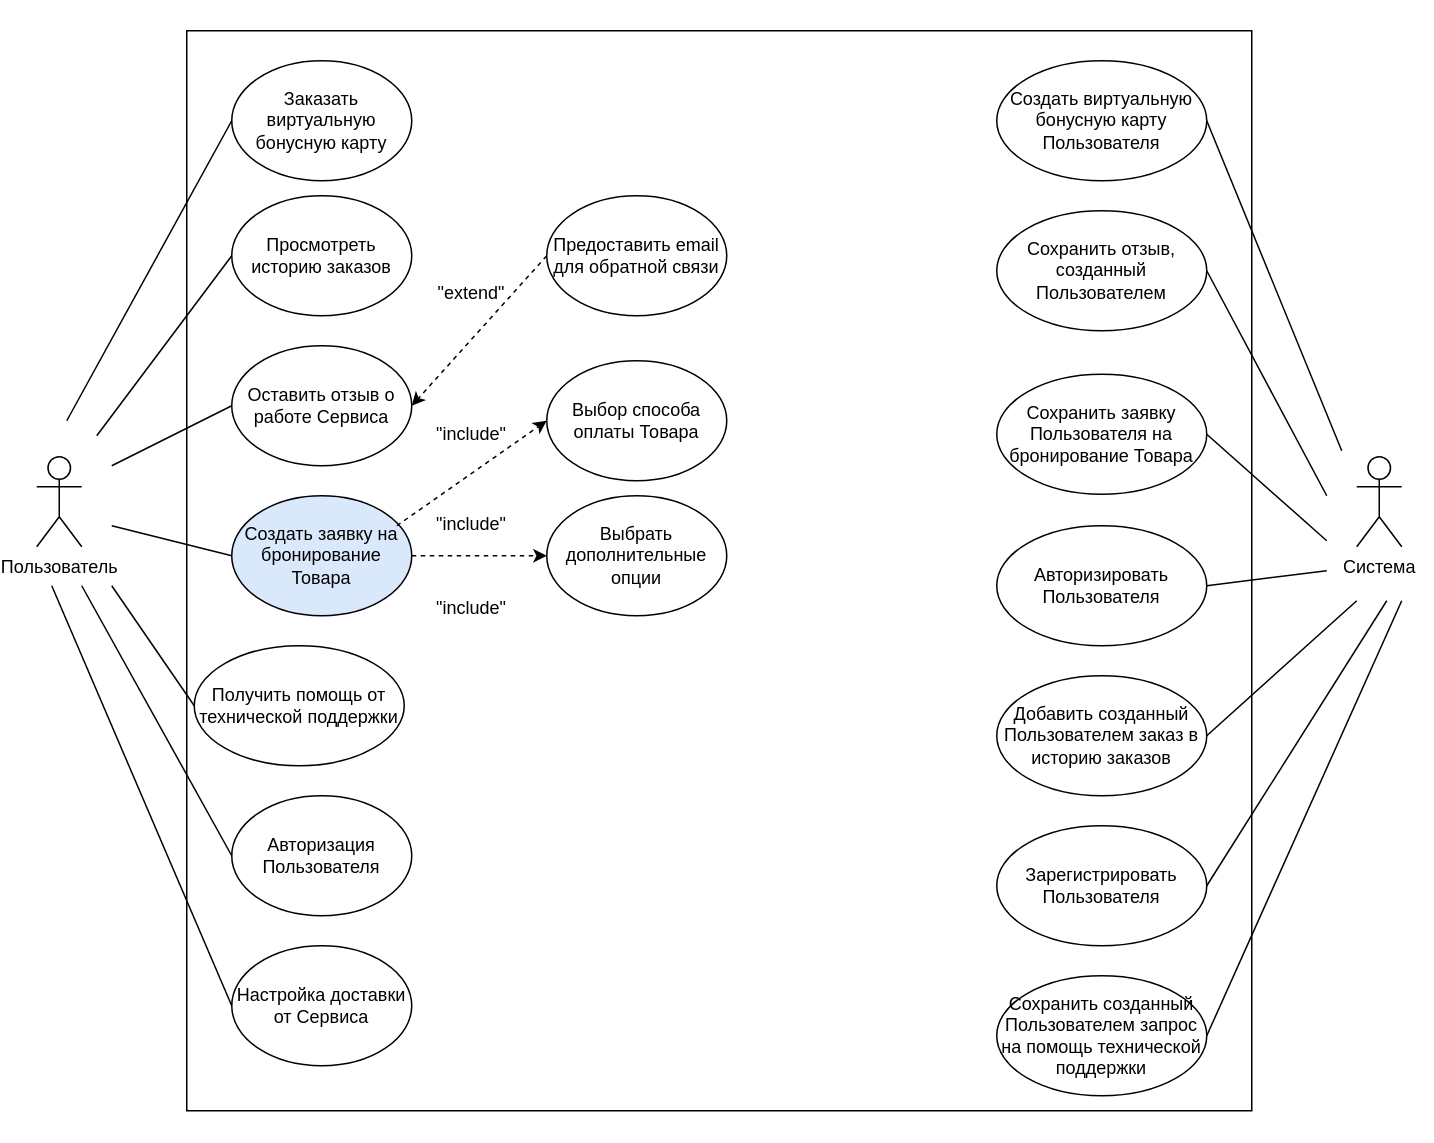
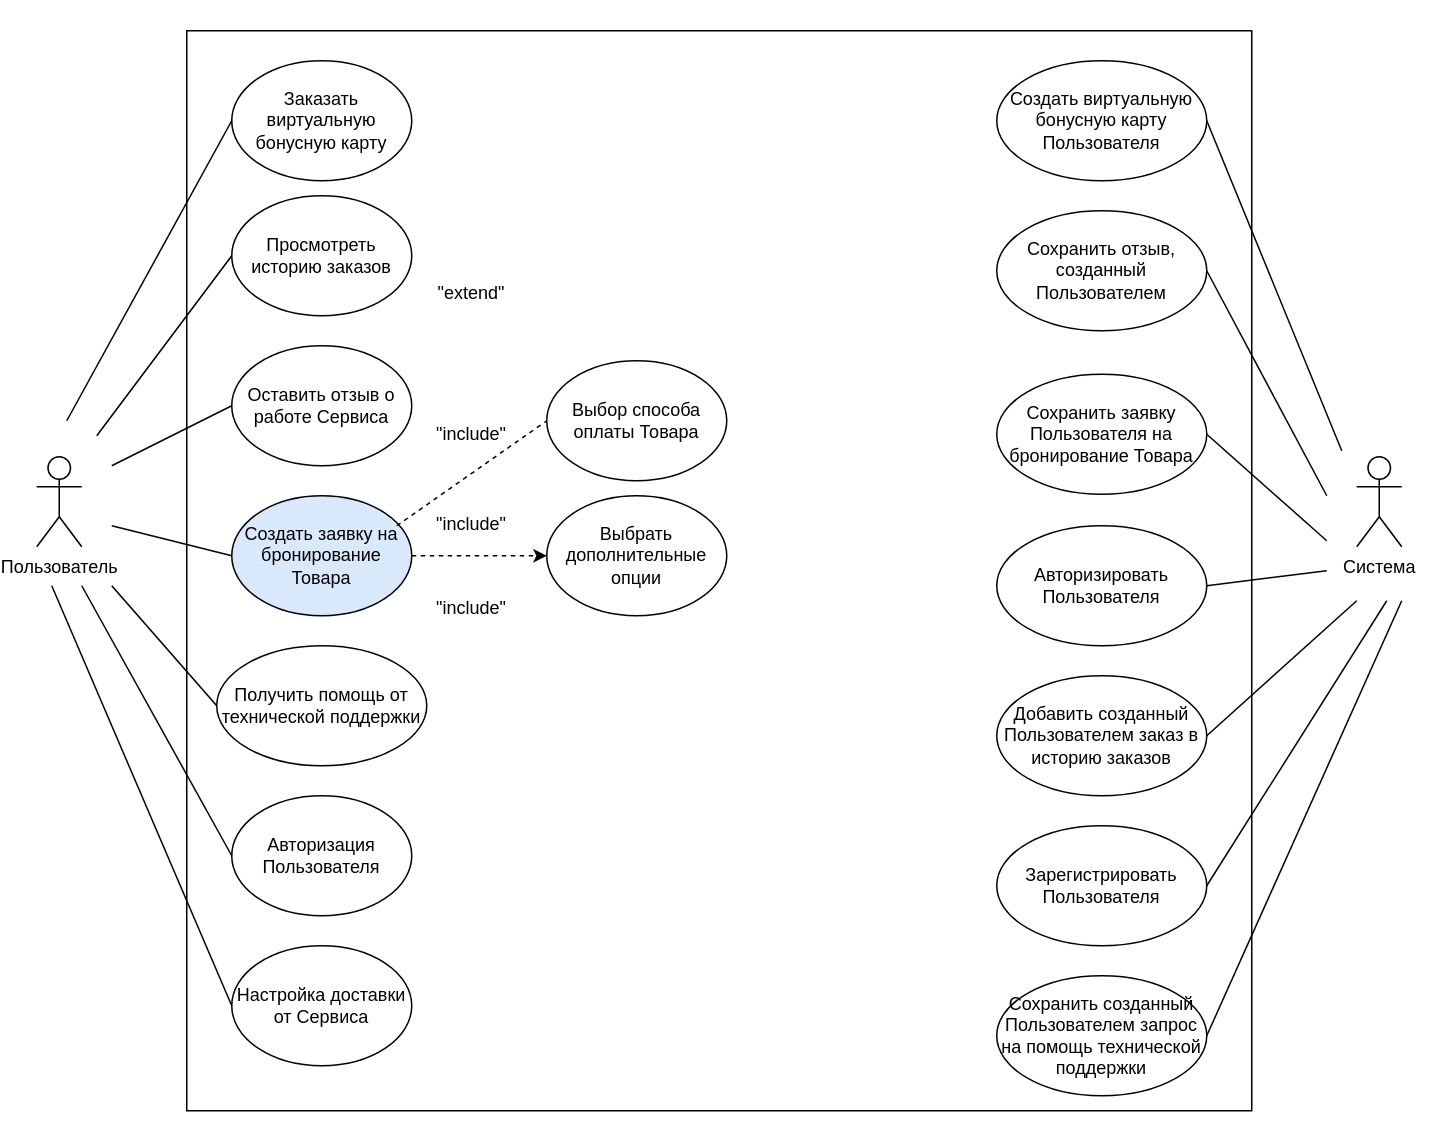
node "Предоставить email для обратной связи": removed
edge "Предоставить email для обратной связи" -> "Оставить отзыв о работе Сервиса": removed
edge "Создать заявку на бронирование Товара" -> "Выбор способа оплаты Товара": arrowhead classic -> none
node "Получить помощь от технической поддержки": moved (299, 706) -> (322, 706)
